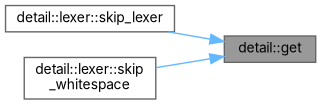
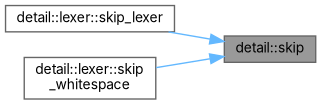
node "detail::get": label "detail::get" -> "detail::skip"
